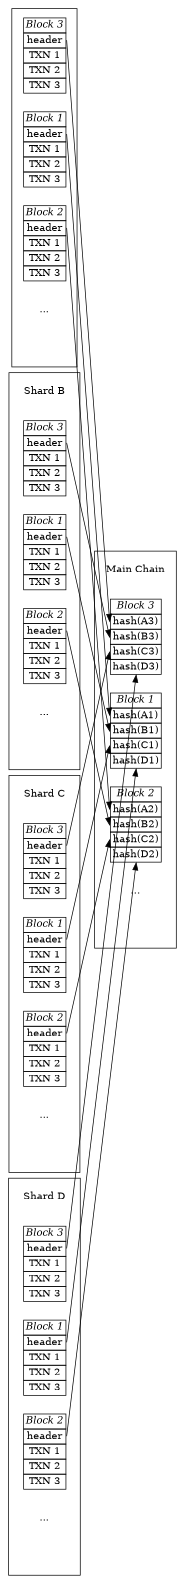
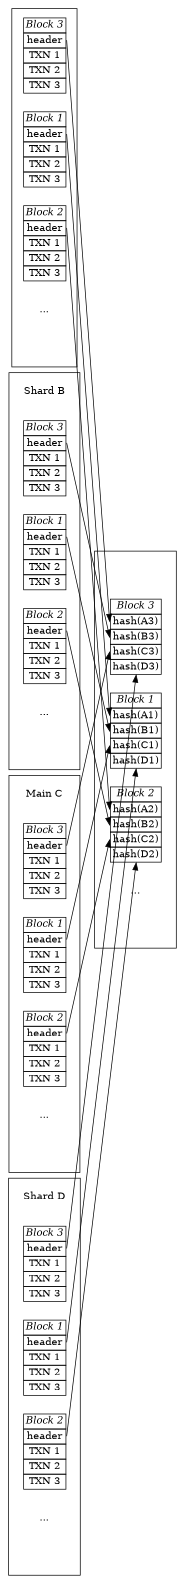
node "Main Chain": removed
node "Shard C": label "Shard C" -> "Main C"
